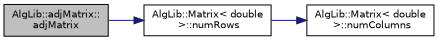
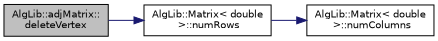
node "AlgLib::adjMatrix:: adjMatrix": label "AlgLib::adjMatrix:: adjMatrix" -> "AlgLib::adjMatrix:: deleteVertex"
